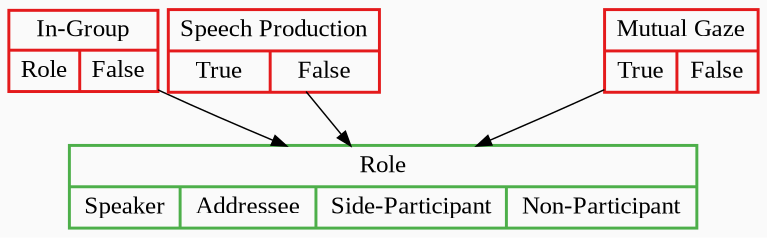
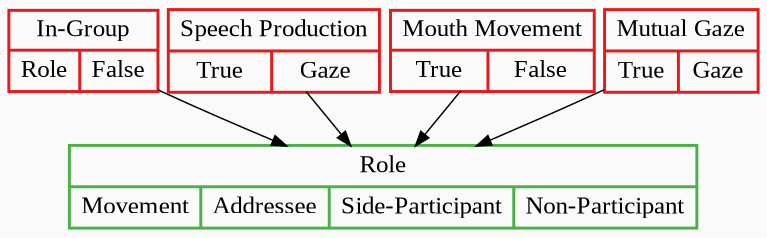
node "Mouth Movement": added
node "Speech Production": text "False" -> "Gaze"
node "Mutual Gaze": text "False" -> "Gaze"
node "Role": text "Speaker" -> "Movement"
